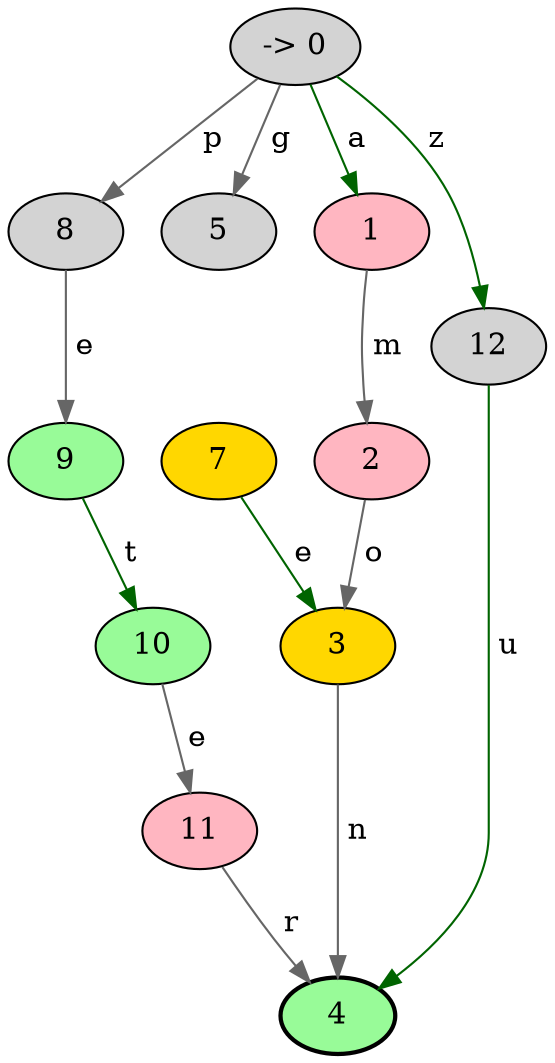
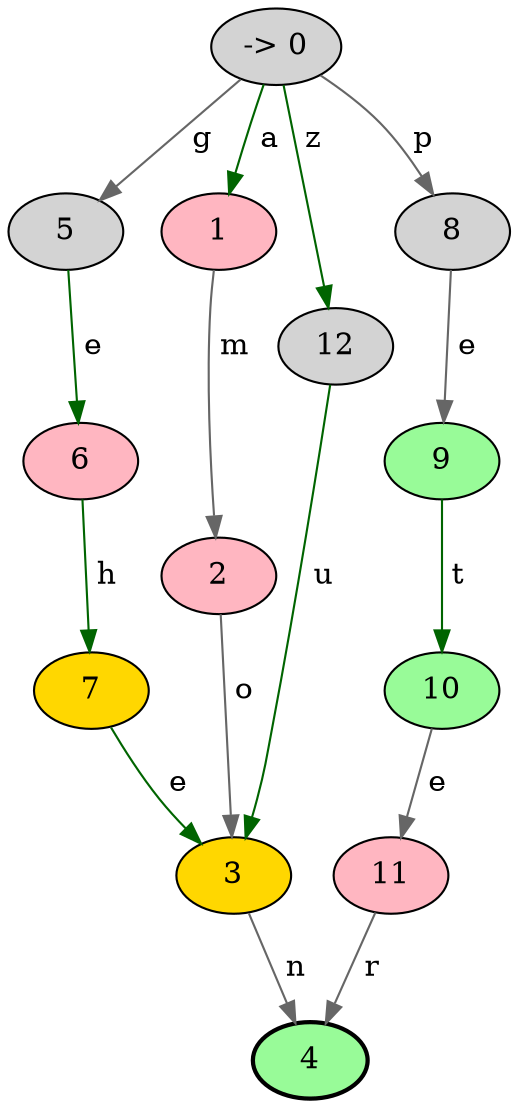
node "6": added
edge "12" -> "4": now "12" -> "3"
